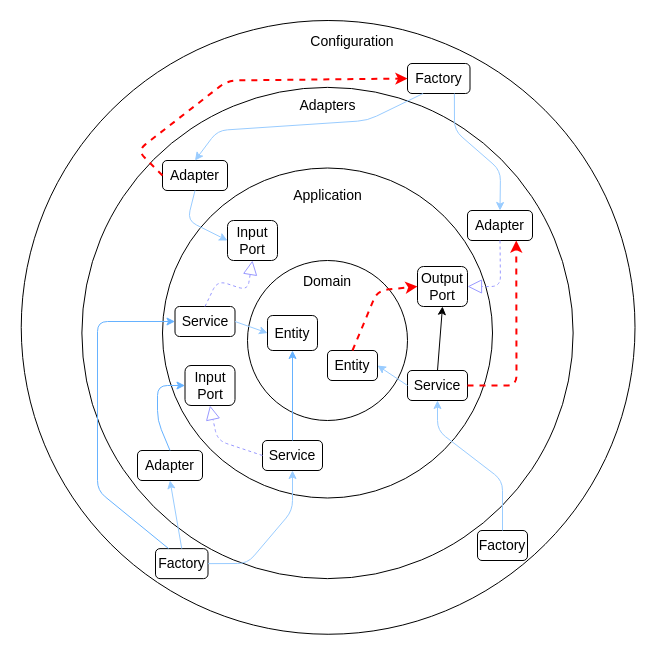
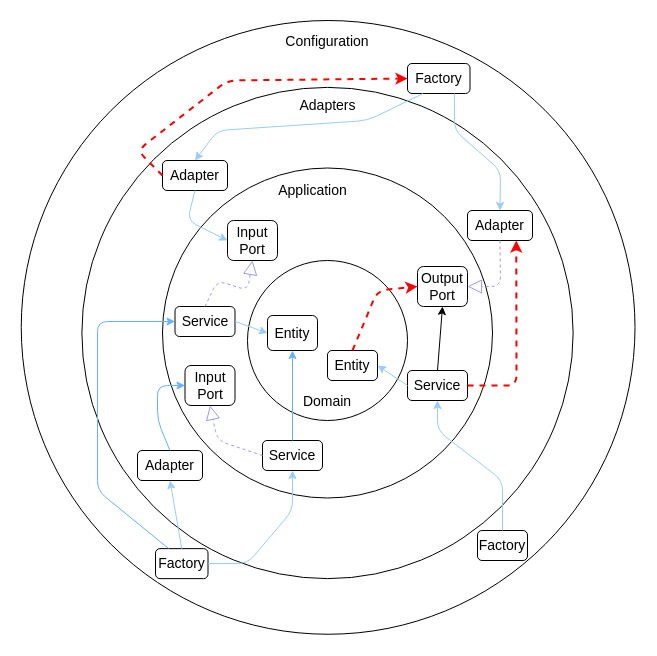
node "Configuration": moved (353, 42) -> (328, 42)
node "Application": moved (328, 196) -> (313, 191)
node "Domain": moved (328, 282) -> (328, 402)
